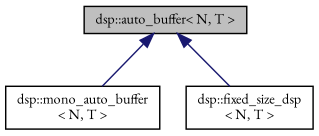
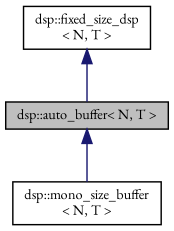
edge "dsp::fixed_size_dsp < N, T >" -> "dsp::auto_buffer< N, T >": reversed
node "dsp::mono_auto_buffer < N, T >": label "dsp::mono_auto_buffer < N, T >" -> "dsp::mono_size_buffer < N, T >"
